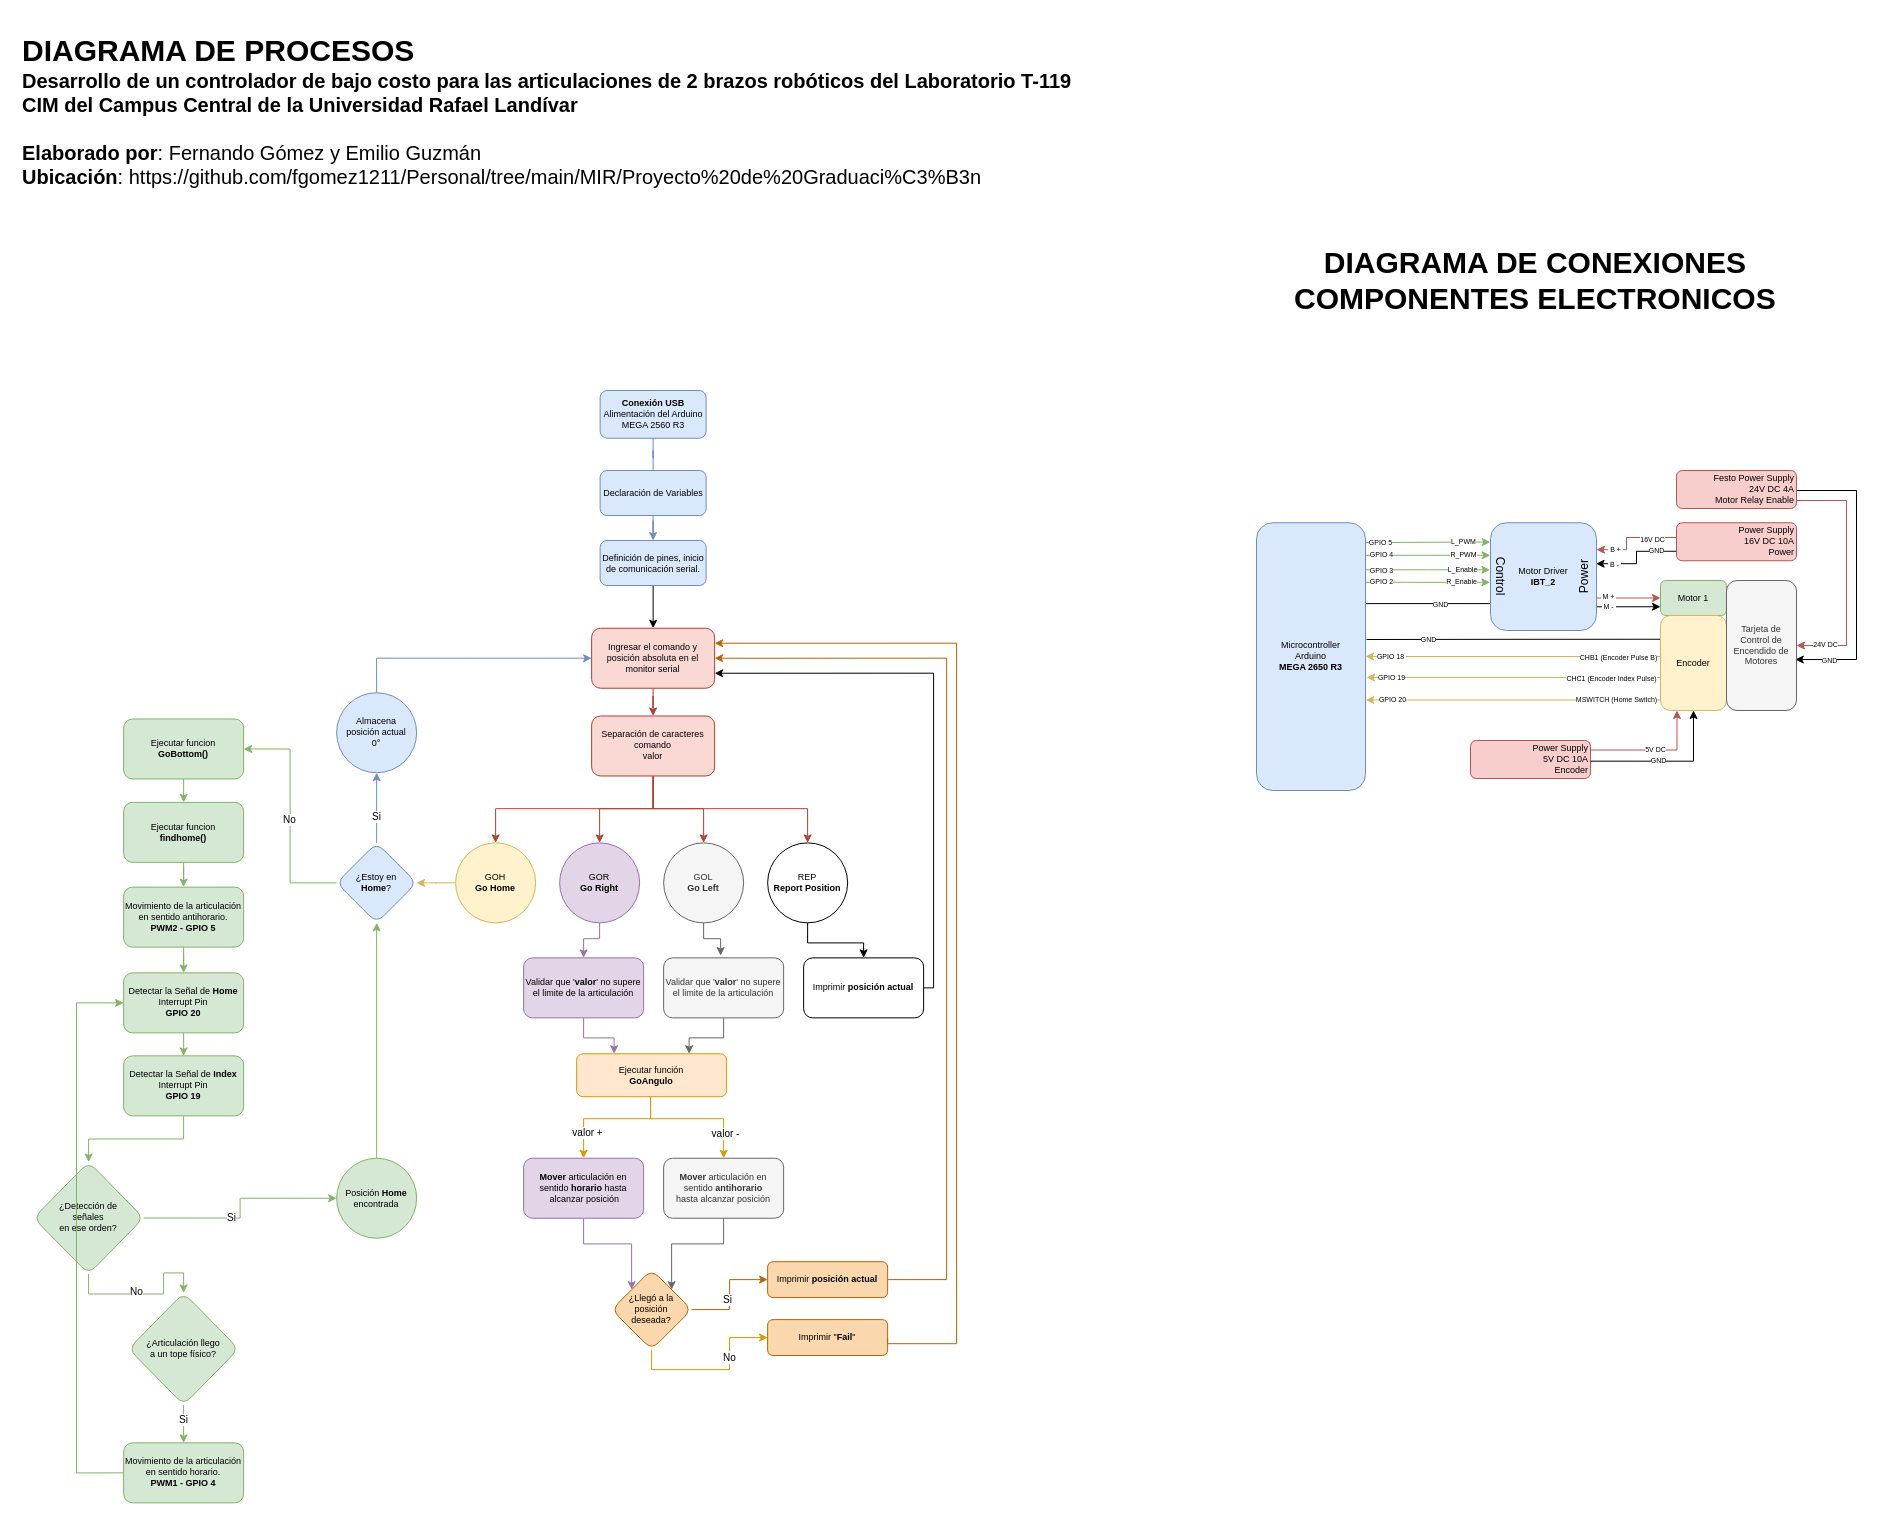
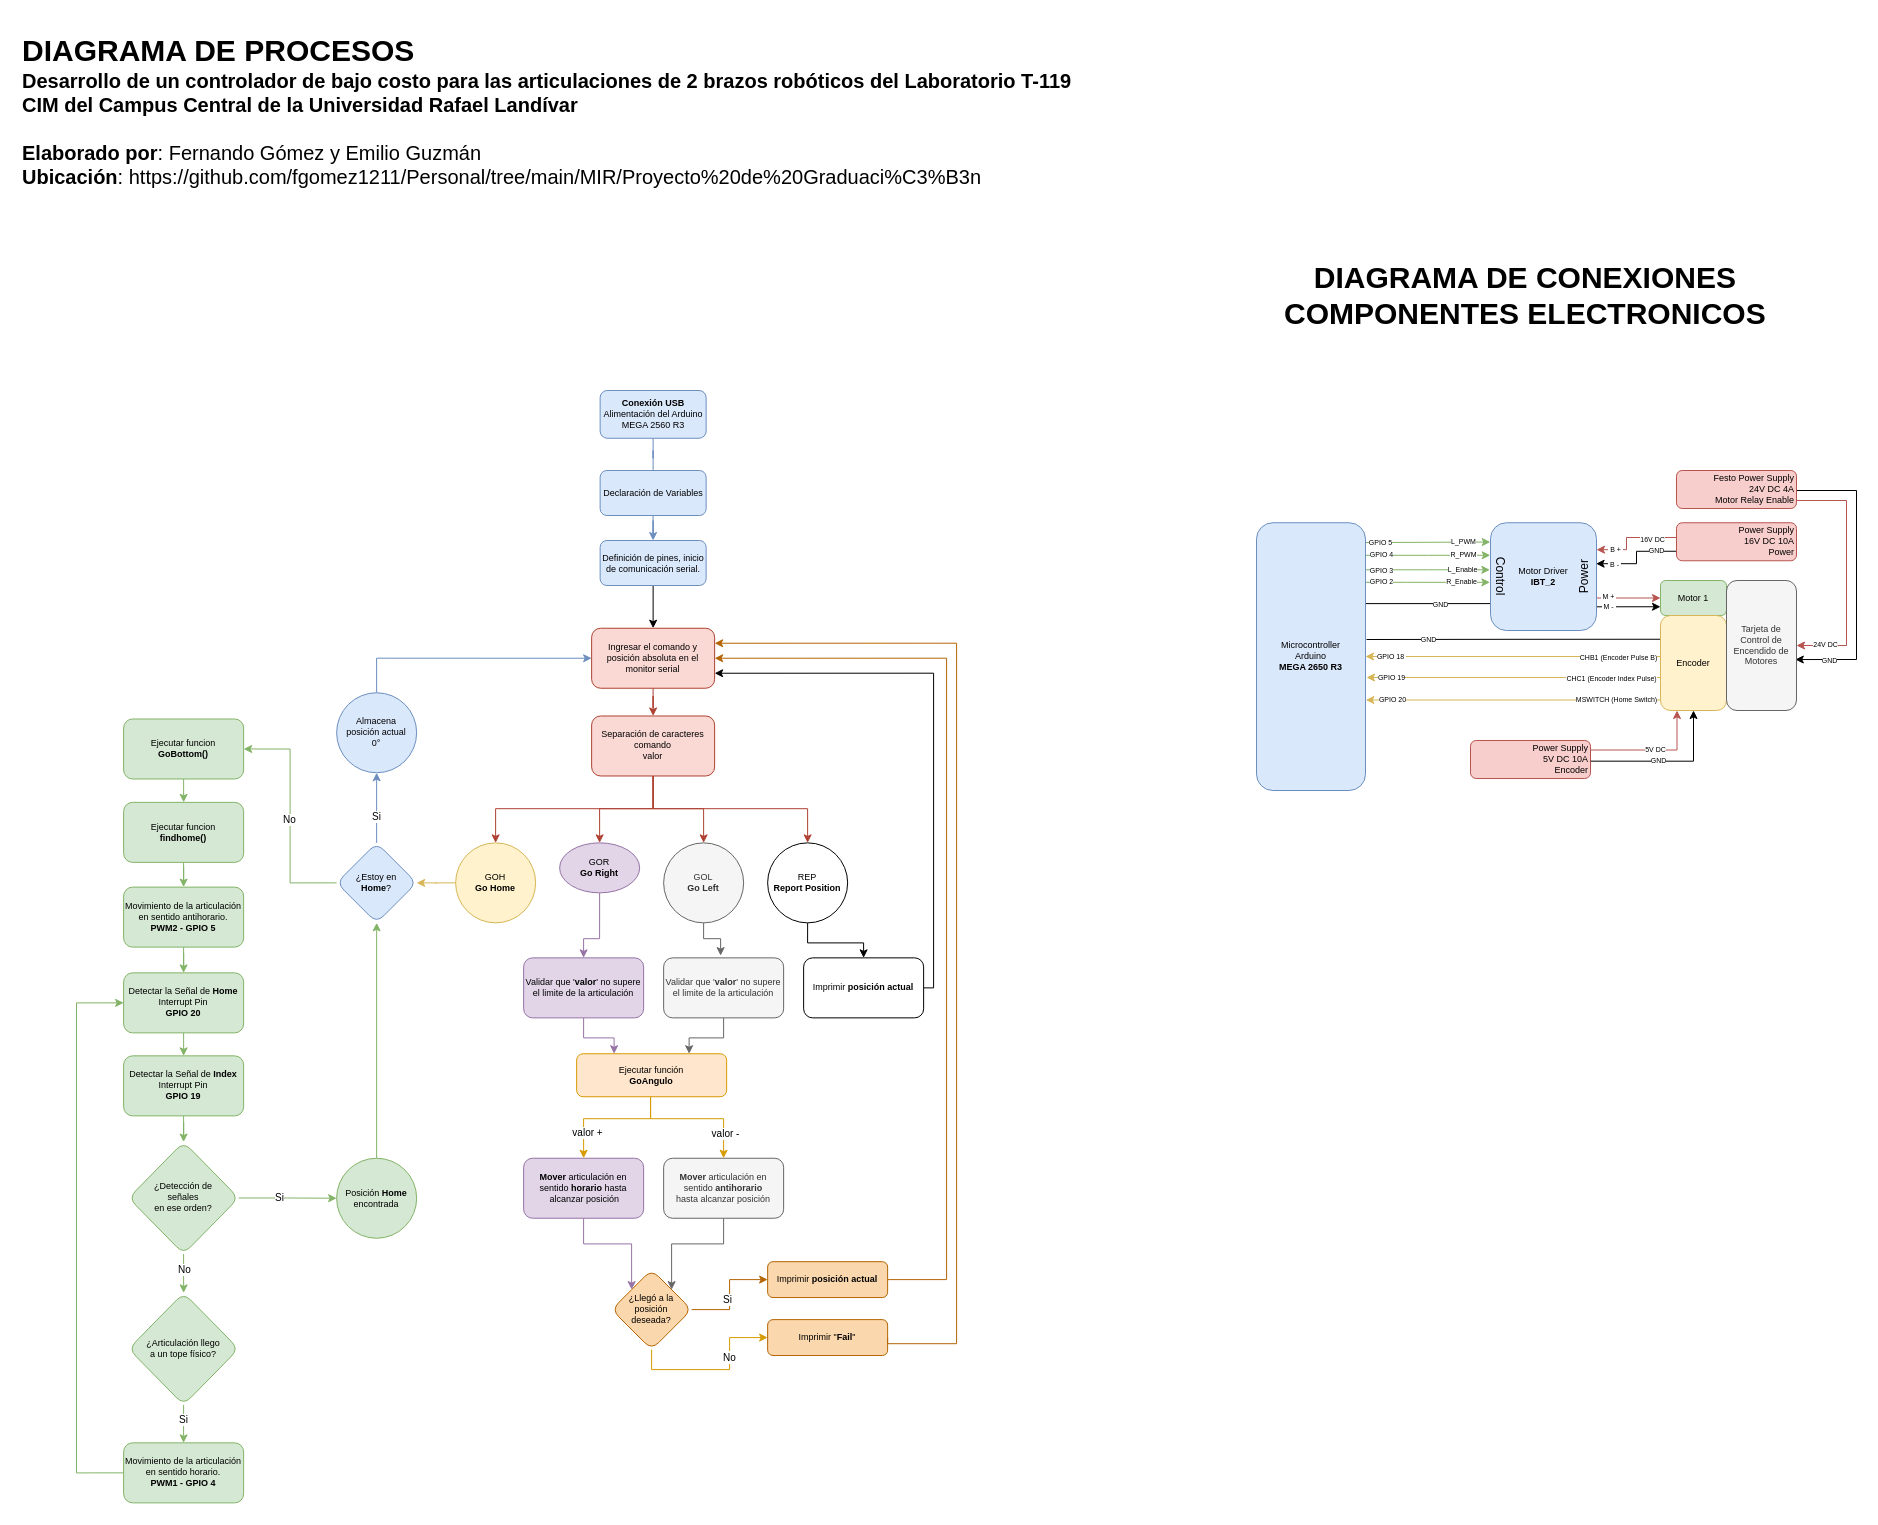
node "DIAGRAMA DE CONEXIONES COMPONENTES ELECTRONICOS": moved (1541, 281) -> (1531, 296)
node "GOR Go Right": size 80x80 -> 80x50
node "¿Detección de señales en ese orden?": moved (89, 1218) -> (184, 1198)
